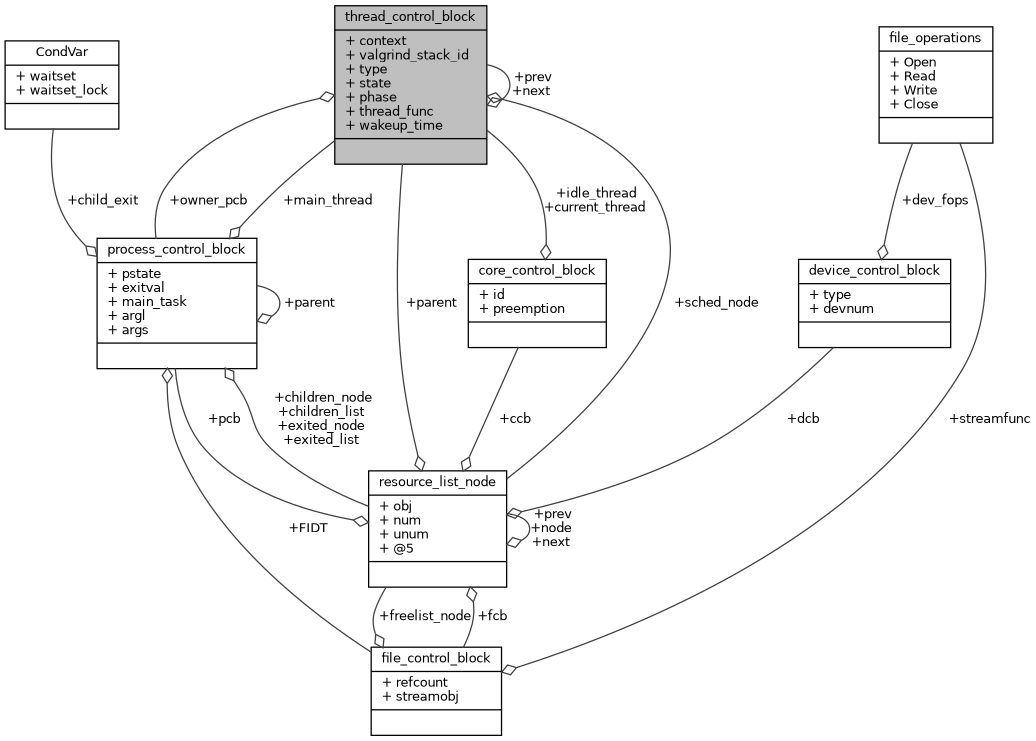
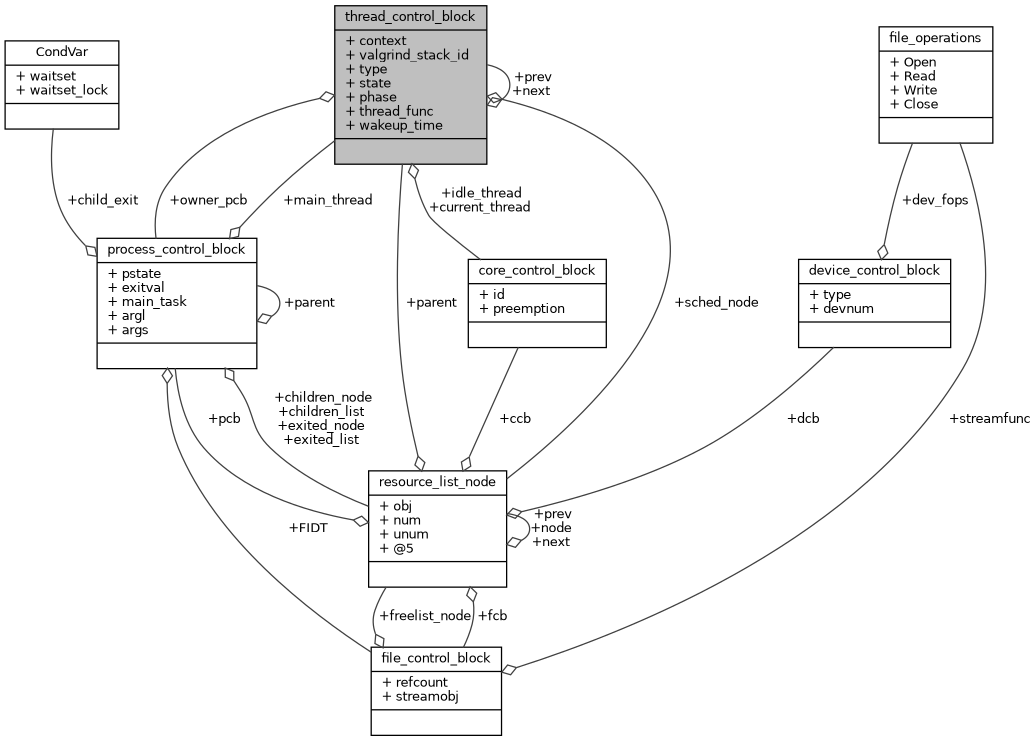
edge "thread_control_block" -> "core_control_block": reversed
